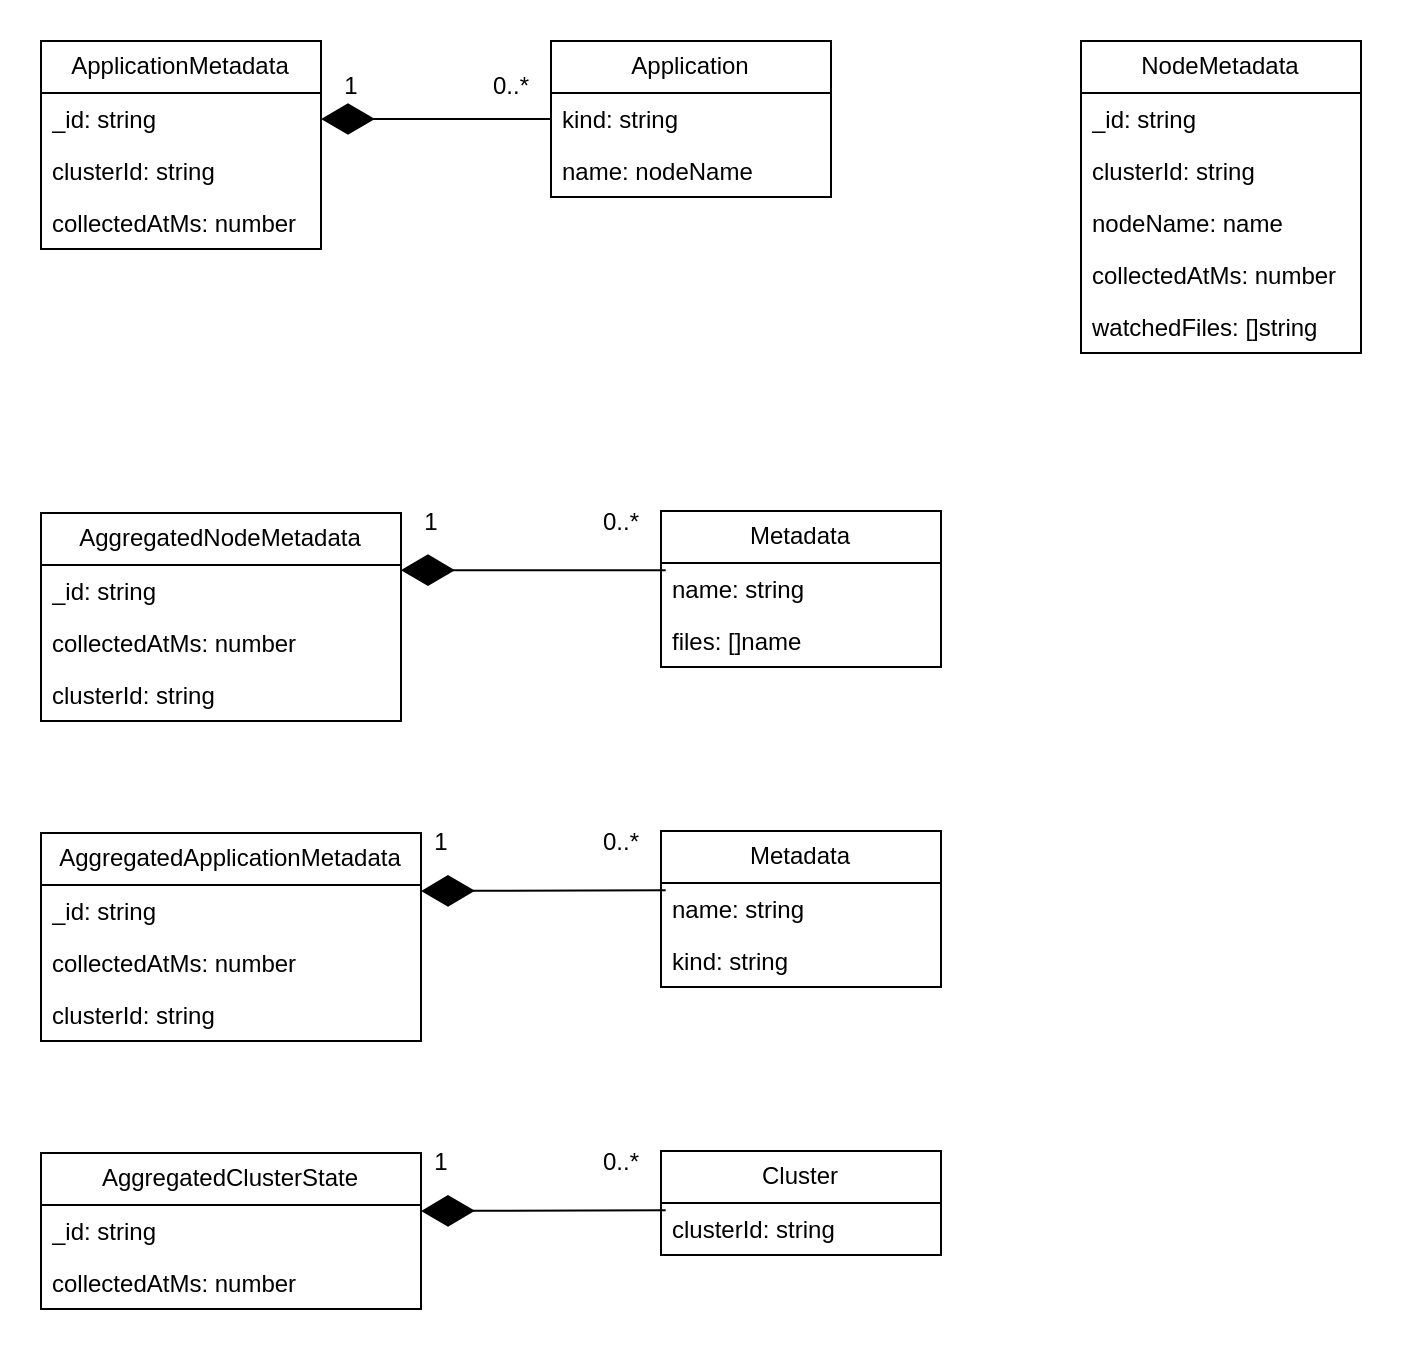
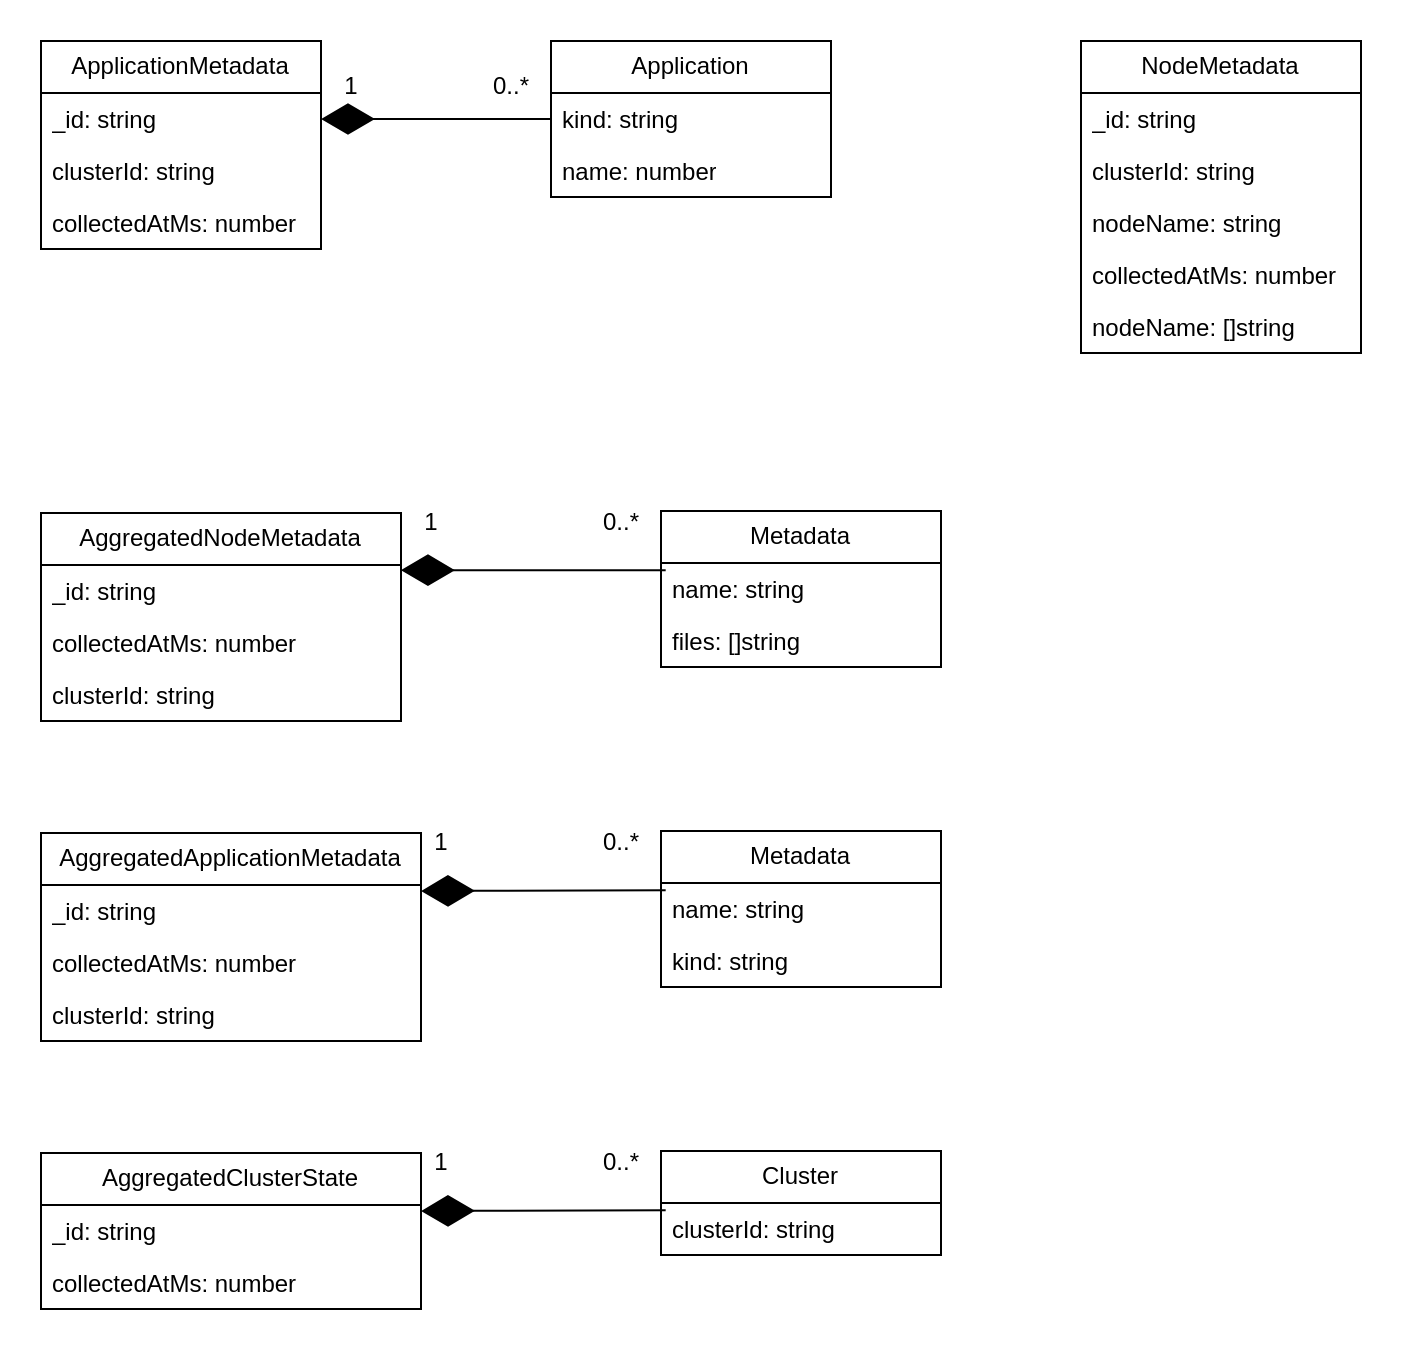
node "name: nodeName": label "name: nodeName" -> "name: number"
node "nodeName: name": label "nodeName: name" -> "nodeName: string"
node "watchedFiles: []string": label "watchedFiles: []string" -> "nodeName: []string"
node "files: []name": label "files: []name" -> "files: []string"
